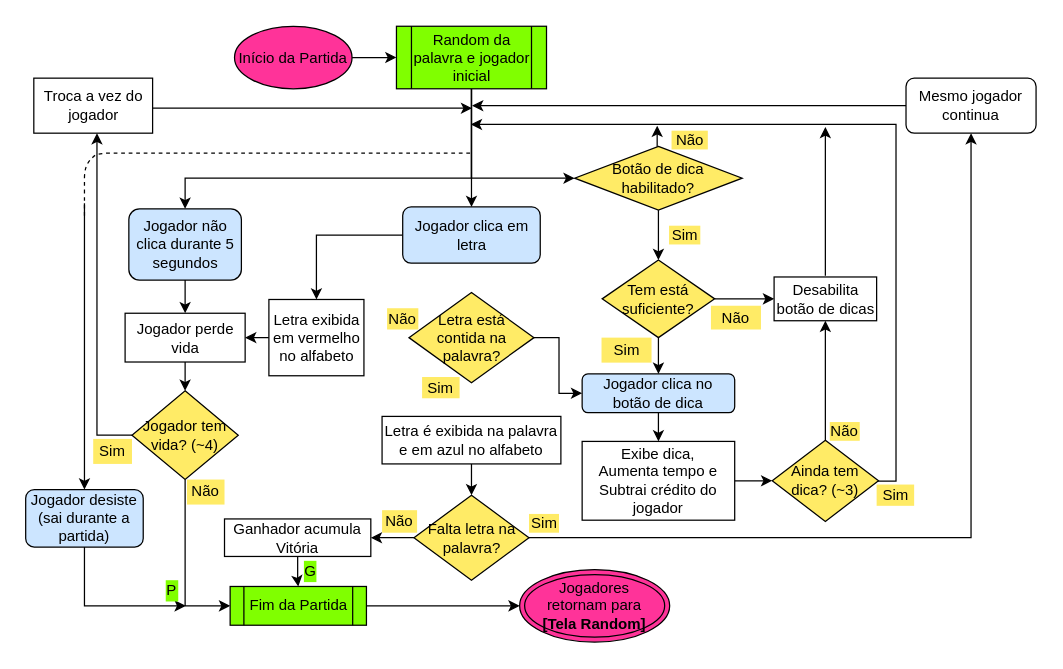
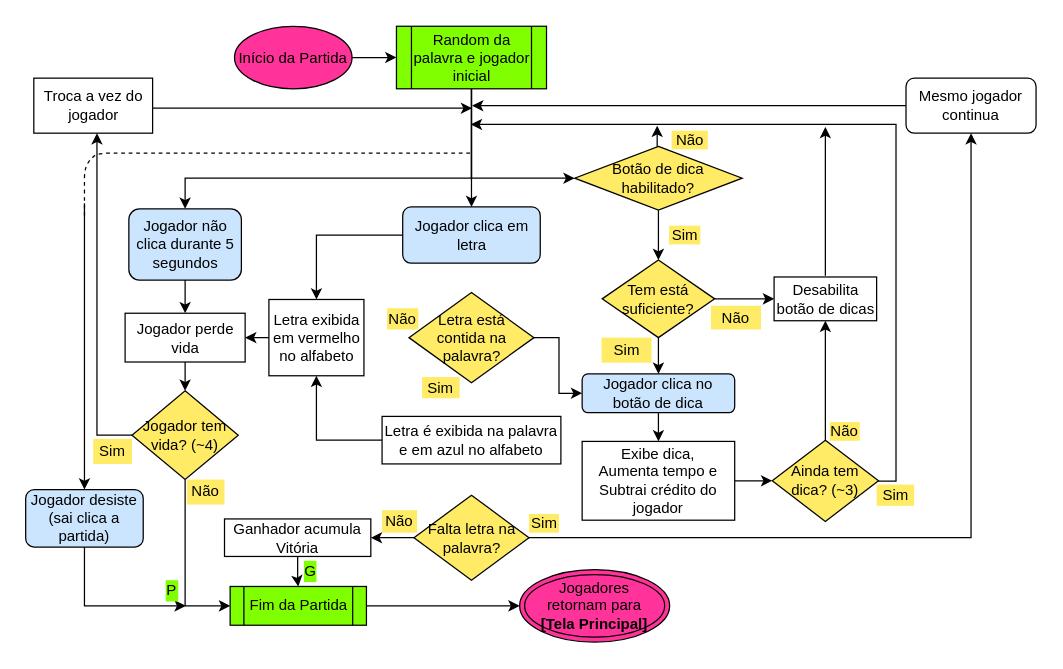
edge "Letra é exibida na palavra e em azul no alfabeto" -> "Falta letra na palavra?": now "Letra é exibida na palavra e em azul no alfabeto" -> "Letra exibida em vermelho no alfabeto"
node "Jogador desiste (sai durante a partida)": label "Jogador desiste (sai durante a partida)" -> "Jogador desiste (sai clica a partida)"
node "Jogadores retornam para [Tela Random]": label "Jogadores retornam para [Tela Random]" -> "Jogadores retornam para [Tela Principal]"
